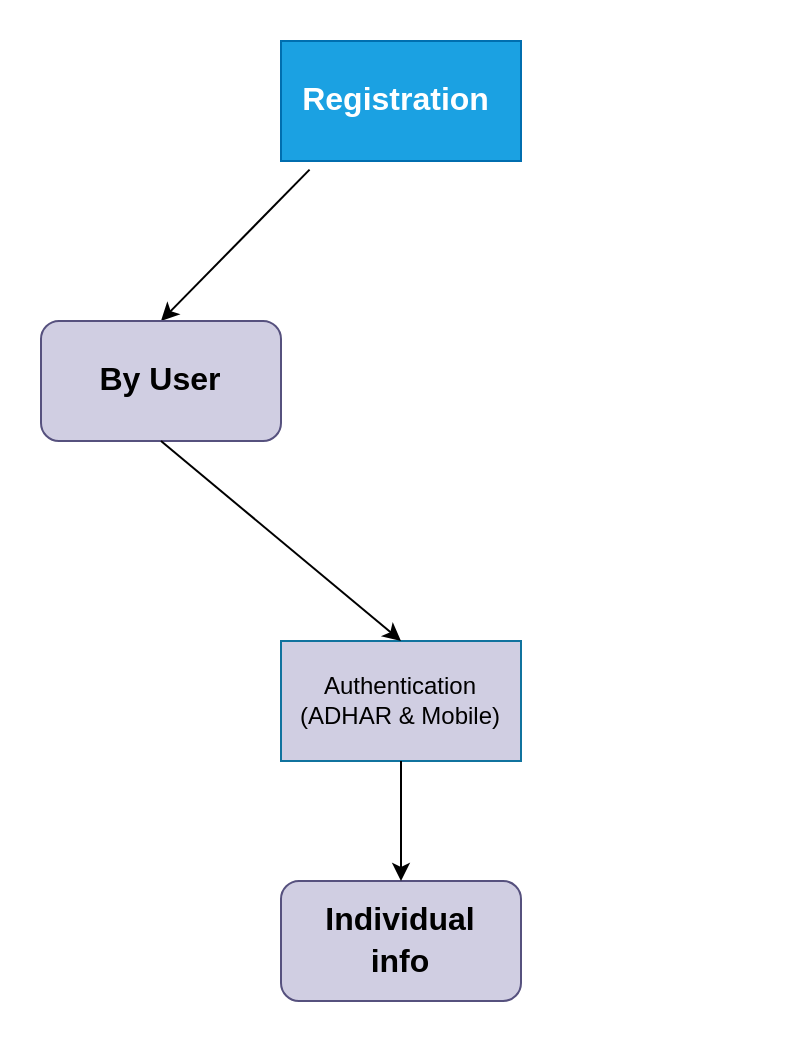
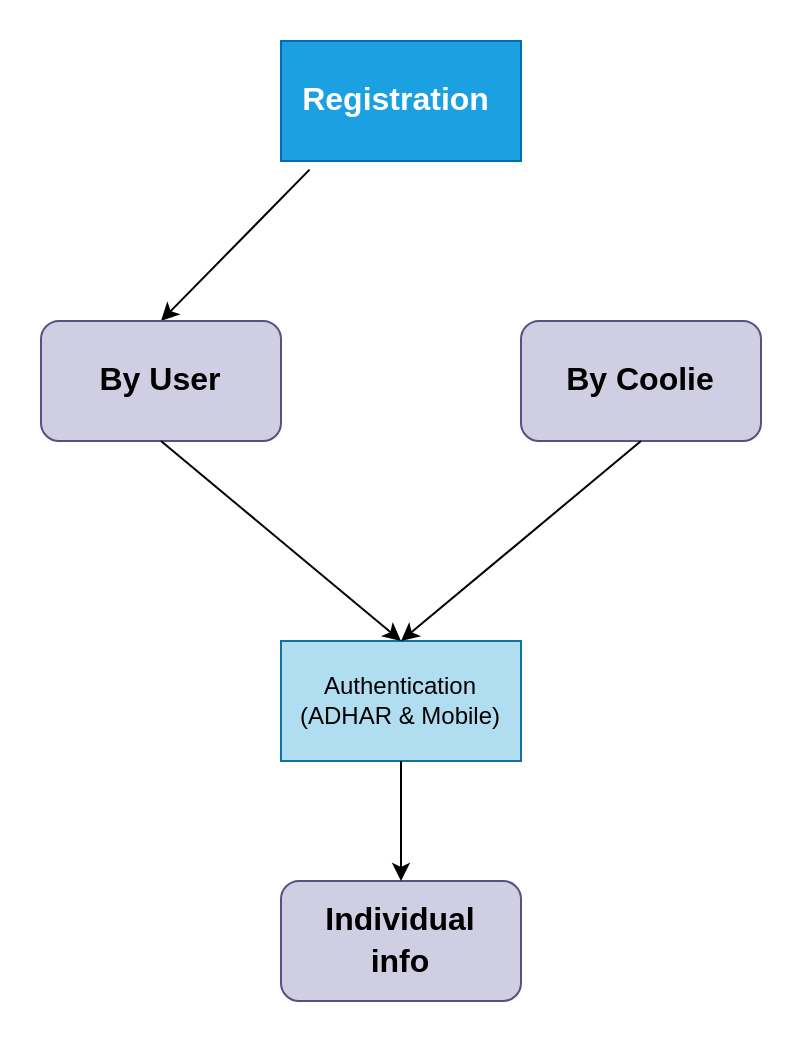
node "By Coolie": added
edge "By Coolie" -> "Authentication (ADHAR & Mobile)": added
node "Authentication (ADHAR & Mobile)": fillcolor #d0cee2 -> #b1ddf0
